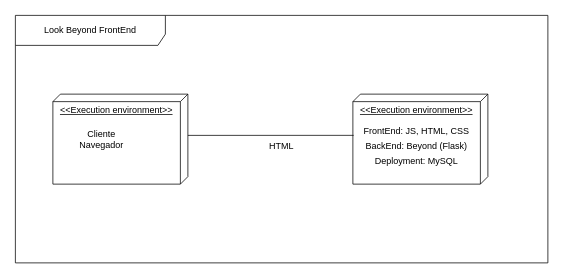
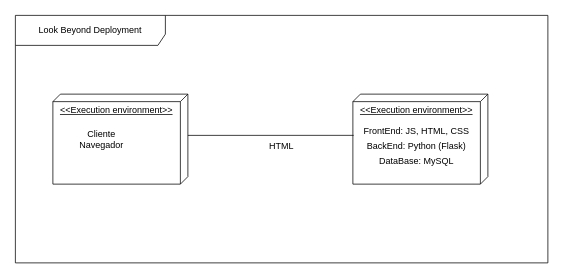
node "Look Beyond FrontEnd": label "Look Beyond FrontEnd" -> "Look Beyond Deployment"
node "BackEnd: Beyond (Flask)": label "BackEnd: Beyond (Flask)" -> "BackEnd: Python (Flask)"
node "Deployment: MySQL": label "Deployment: MySQL" -> "DataBase: MySQL"
